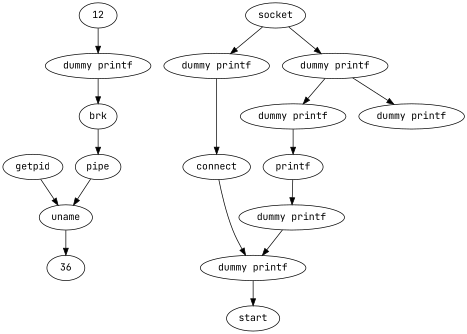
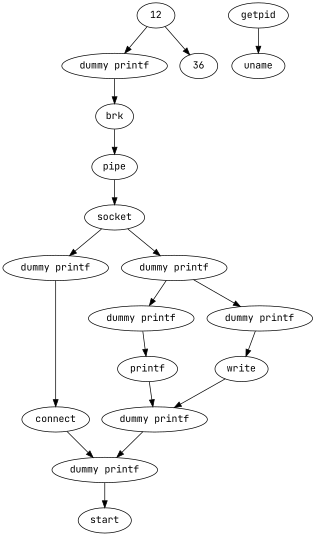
edge "pipe" -> "uname": now "pipe" -> "socket"
edge "uname" -> "36": now "12" -> "36"
node "write": added
